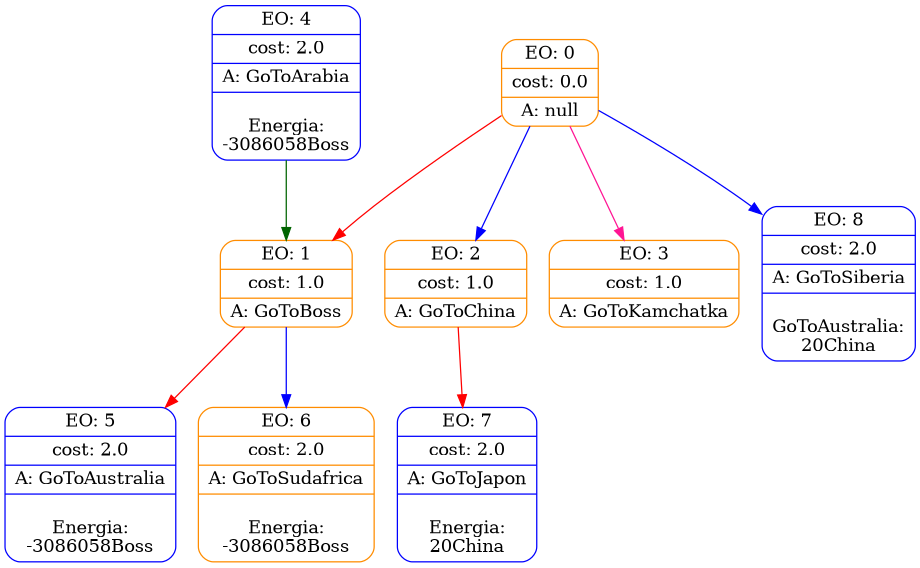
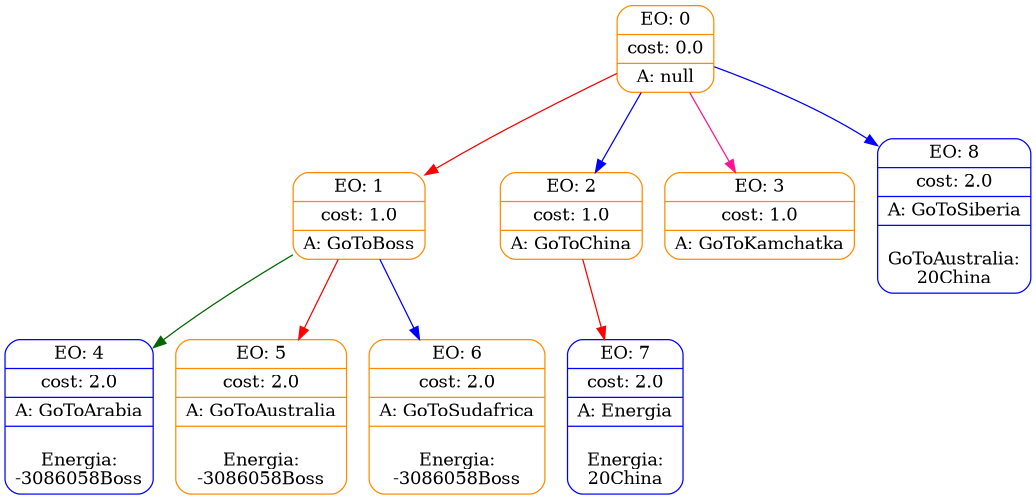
edge "EO: 4" -> "EO: 1": reversed
node "EO: 7": text "A: GoToJapon" -> "A: Energia"
node "EO: 5": color blue -> darkorange
